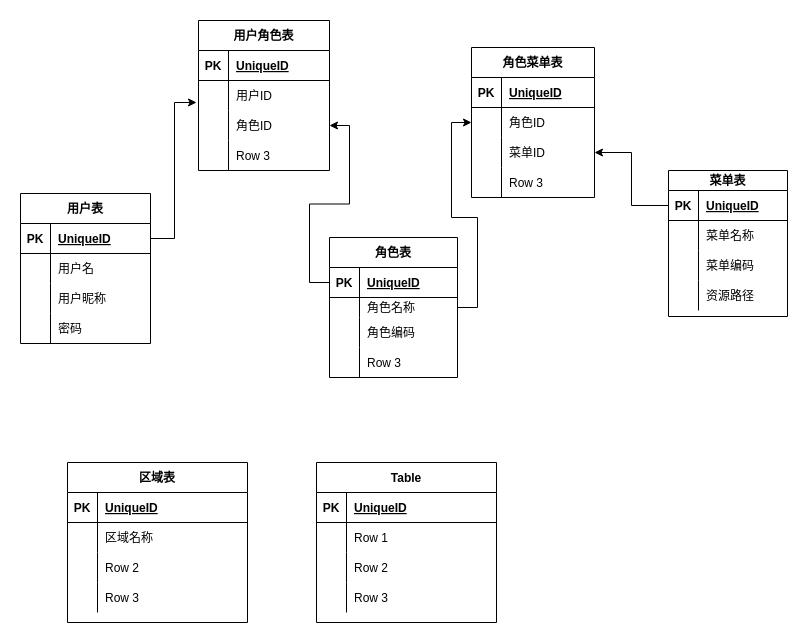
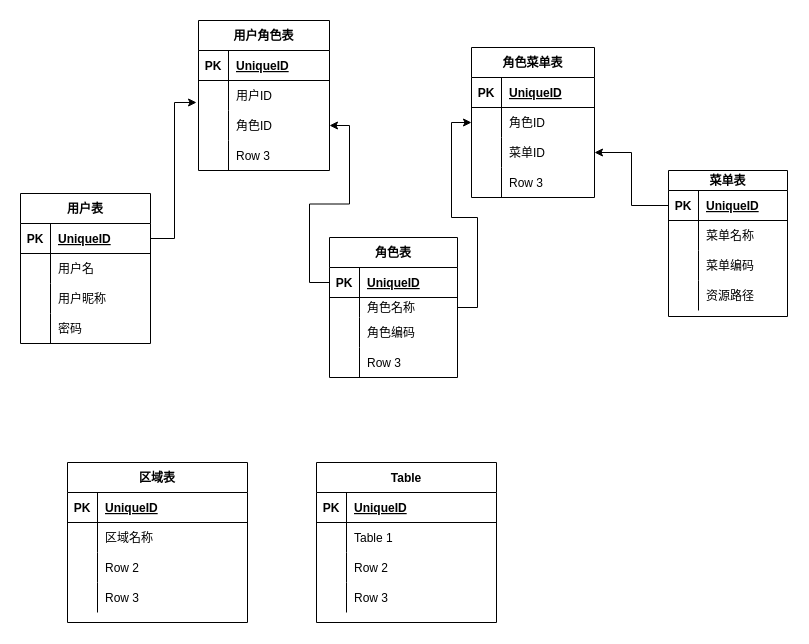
node "Row 1": label "Row 1" -> "Table 1"
